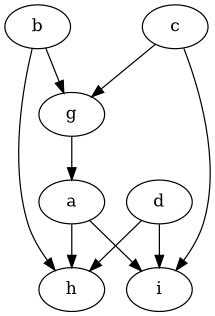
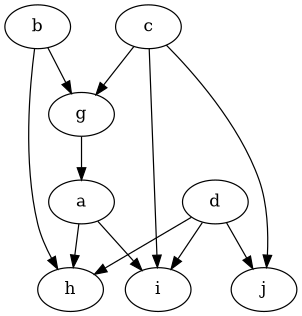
node "j": added
